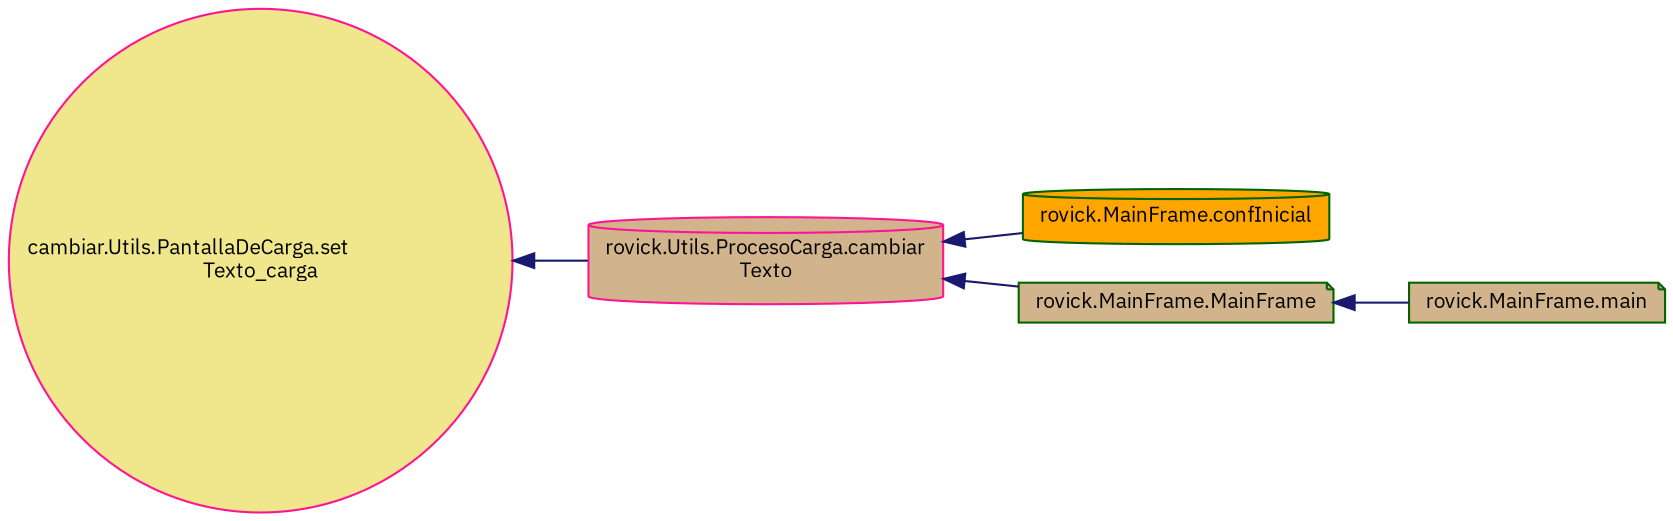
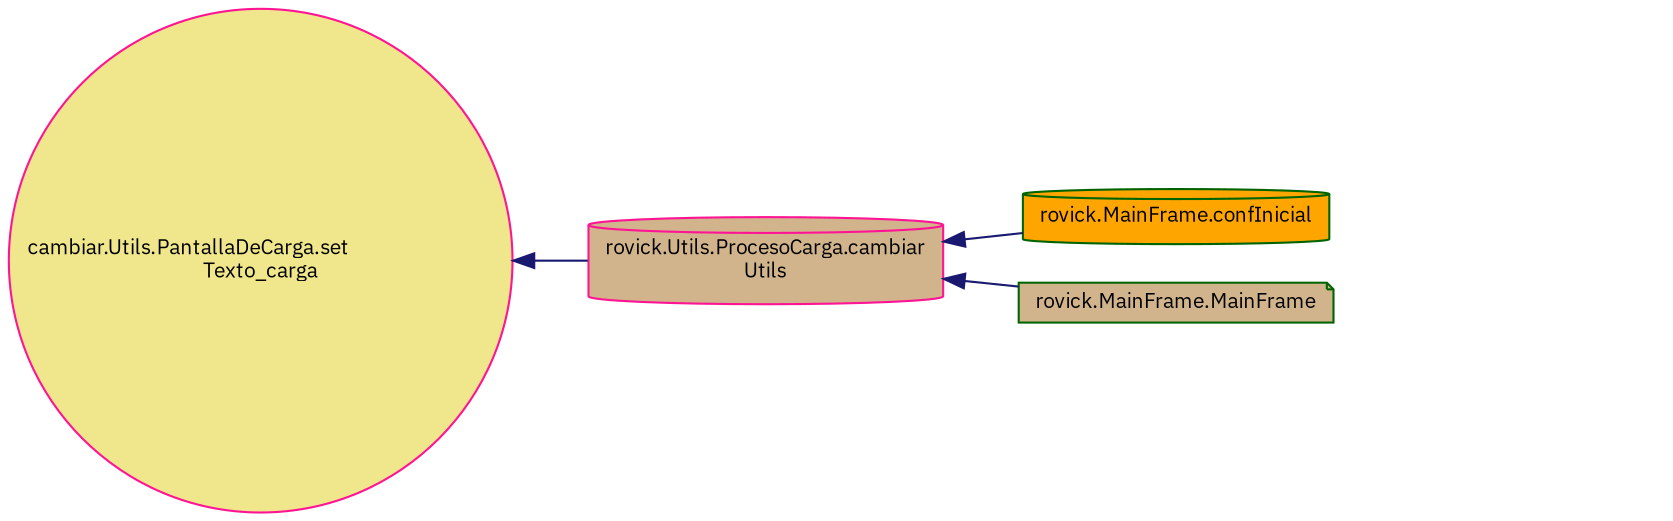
node "rovick.Utils.ProcesoCarga.cambiar Texto": label "rovick.Utils.ProcesoCarga.cambiar Texto" -> "rovick.Utils.ProcesoCarga.cambiar Utils"
node "rovick.MainFrame.main": removed
